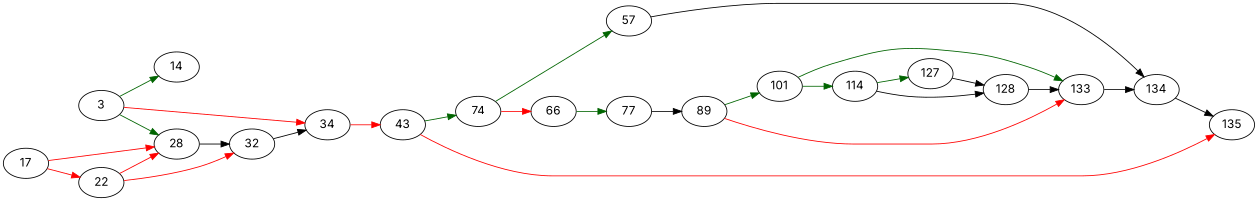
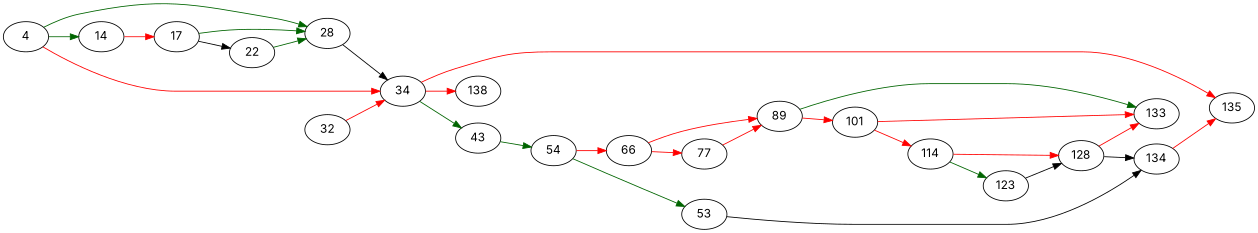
node "57": label "57" -> "53"
edge "14" -> "17": added
edge "101" -> "133": color darkgreen -> red
node "127": label "127" -> "123"
edge "101" -> "114": color darkgreen -> red
edge "128" -> "133": color black -> red
edge "133" -> "134": now "128" -> "134"
node "138": added
edge "114" -> "128": color black -> red
edge "89" -> "101": color darkgreen -> red
edge "134" -> "135": color black -> red
node "3": label "3" -> "4"
node "74": label "74" -> "54"
edge "66" -> "77": color darkgreen -> red
edge "77" -> "89": color black -> red
edge "34" -> "43": color red -> darkgreen
edge "66" -> "89": added
edge "32" -> "34": color black -> red
edge "28" -> "32": now "28" -> "34"
edge "89" -> "133": color red -> darkgreen
edge "17" -> "28": color red -> darkgreen
edge "22" -> "28": color red -> darkgreen
edge "17" -> "22": color red -> black
edge "22" -> "32": removed
edge "43" -> "135": now "34" -> "135"
